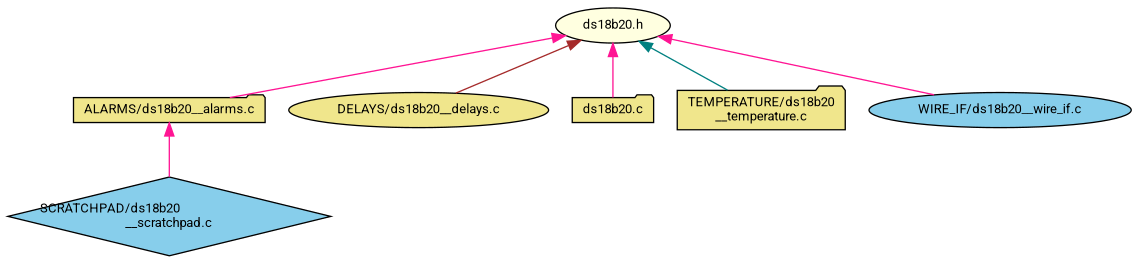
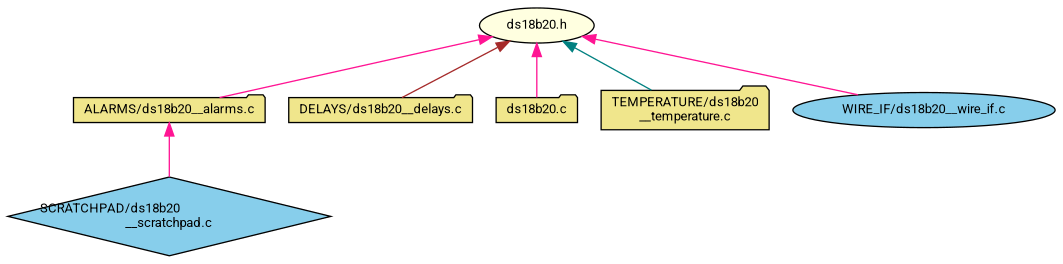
node "DELAYS/ds18b20__delays.c": shape ellipse -> folder
